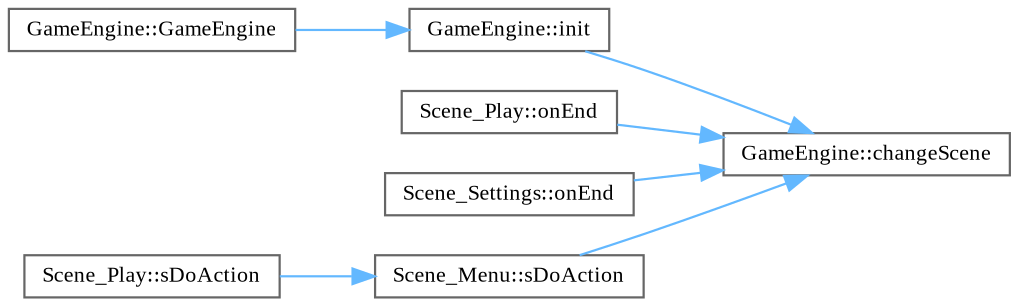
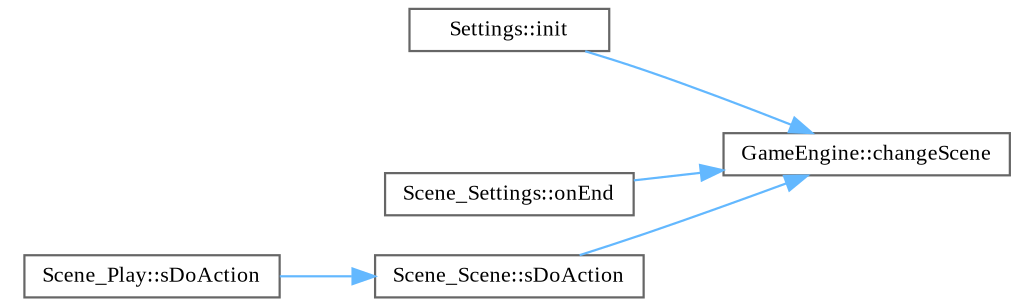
node "GameEngine::GameEngine": removed
node "GameEngine::init": label "GameEngine::init" -> "Settings::init"
node "Scene_Play::onEnd": removed
node "Scene_Menu::sDoAction": label "Scene_Menu::sDoAction" -> "Scene_Scene::sDoAction"
